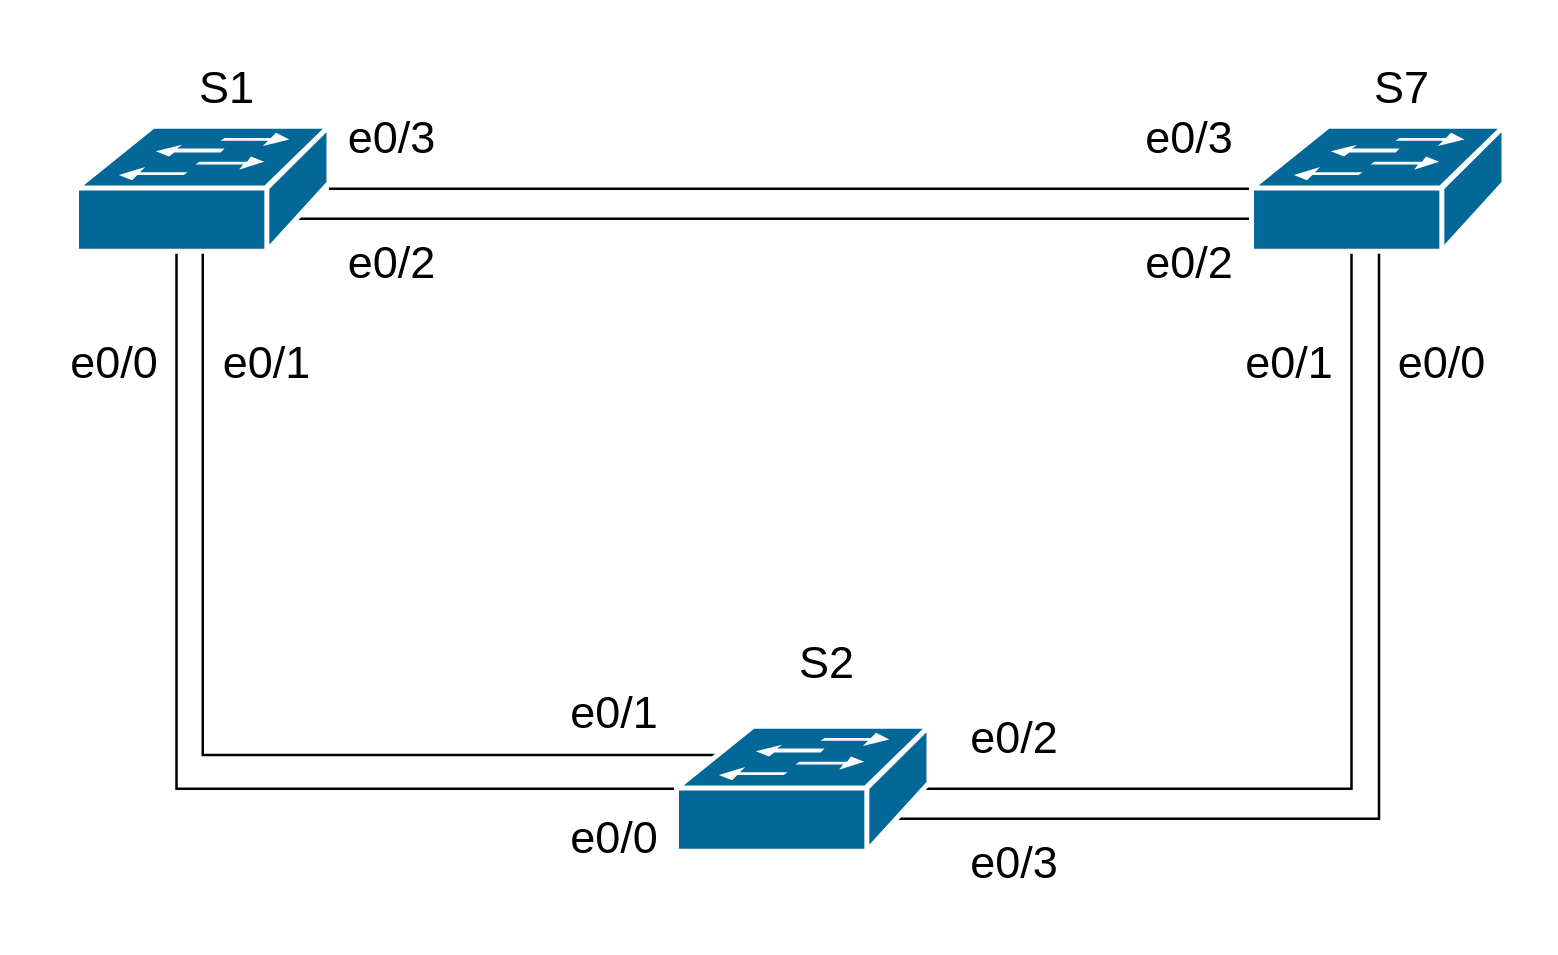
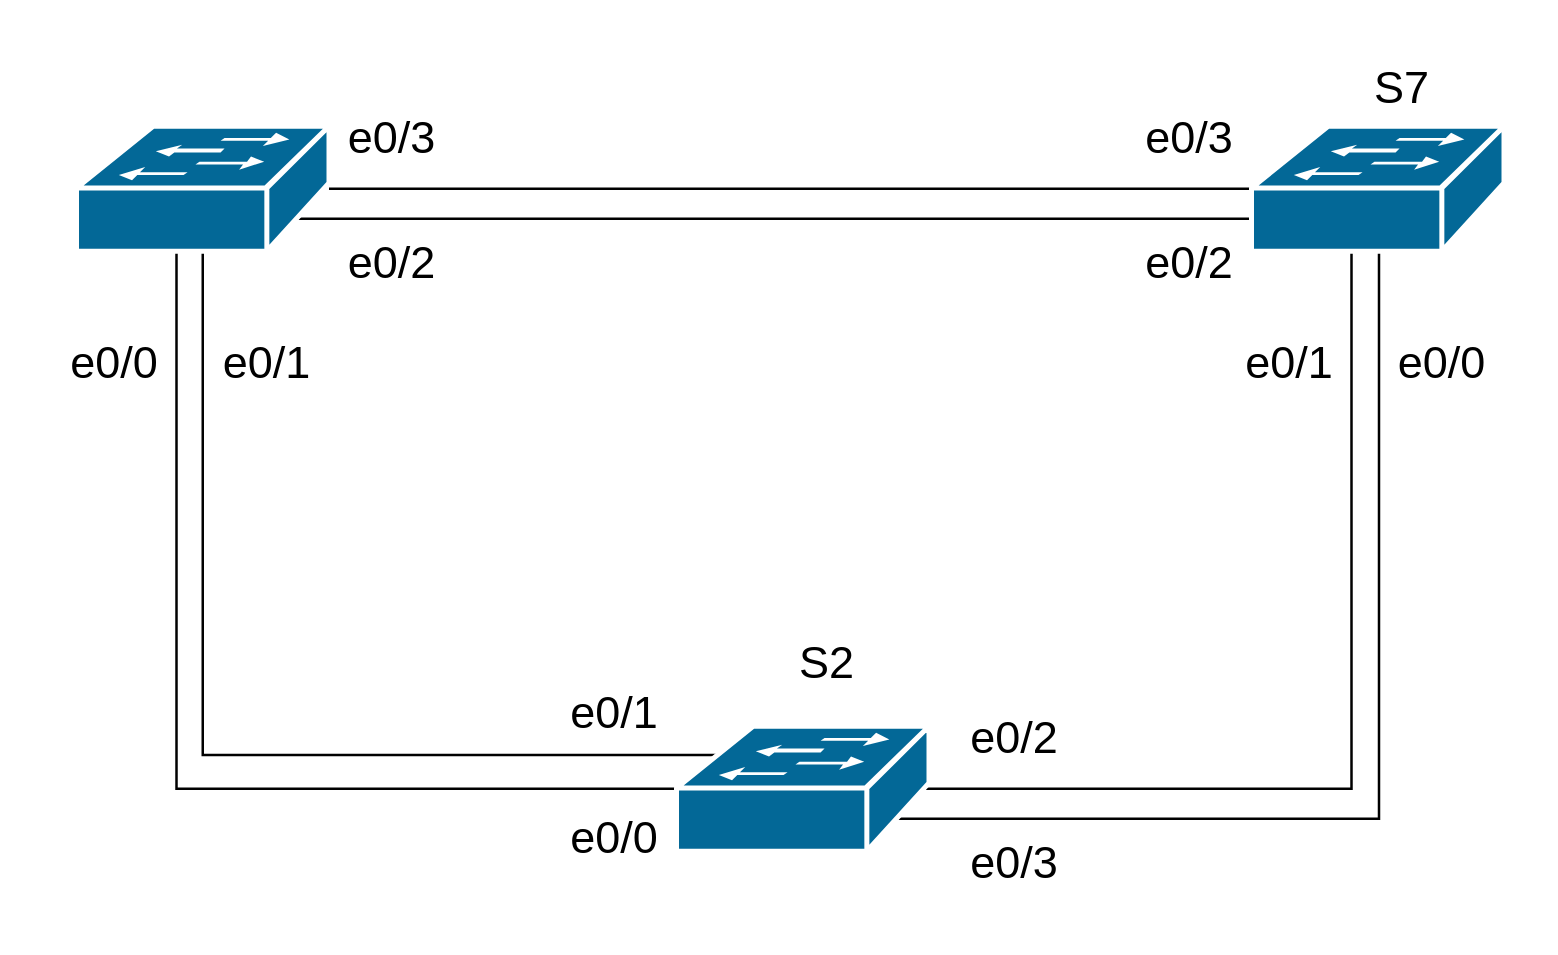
node "S1": removed
